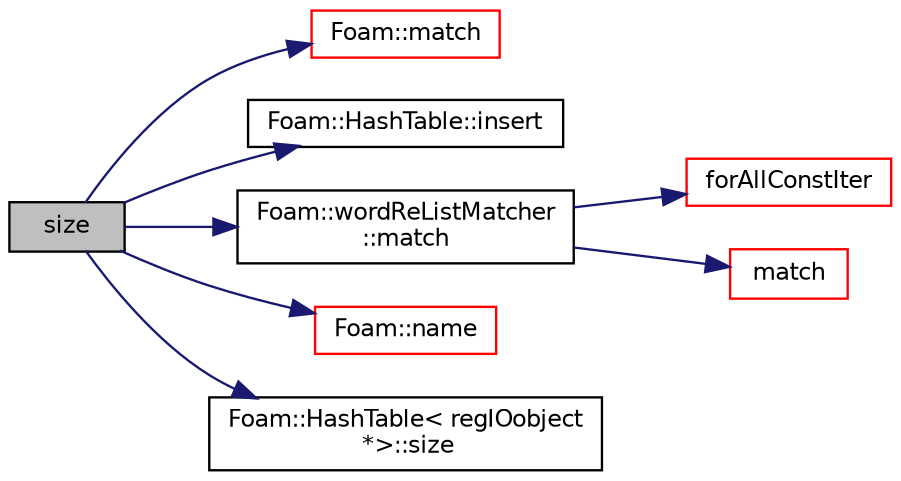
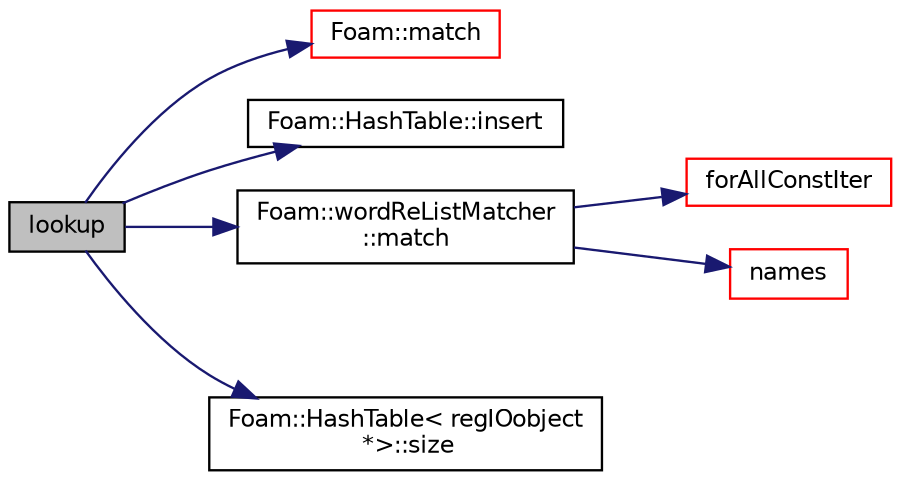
node "size": label "size" -> "lookup"
node "match": label "match" -> "names"
node "Foam::name": removed
